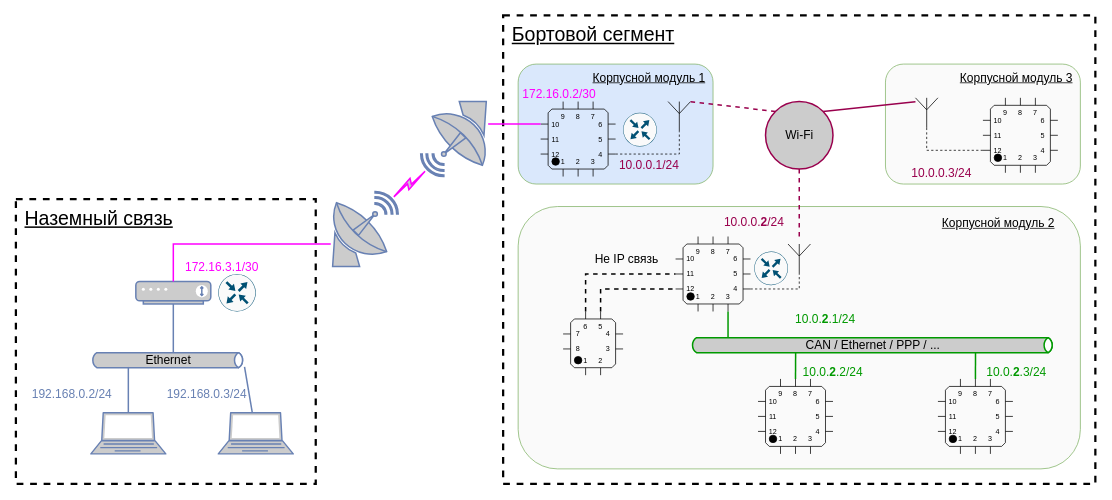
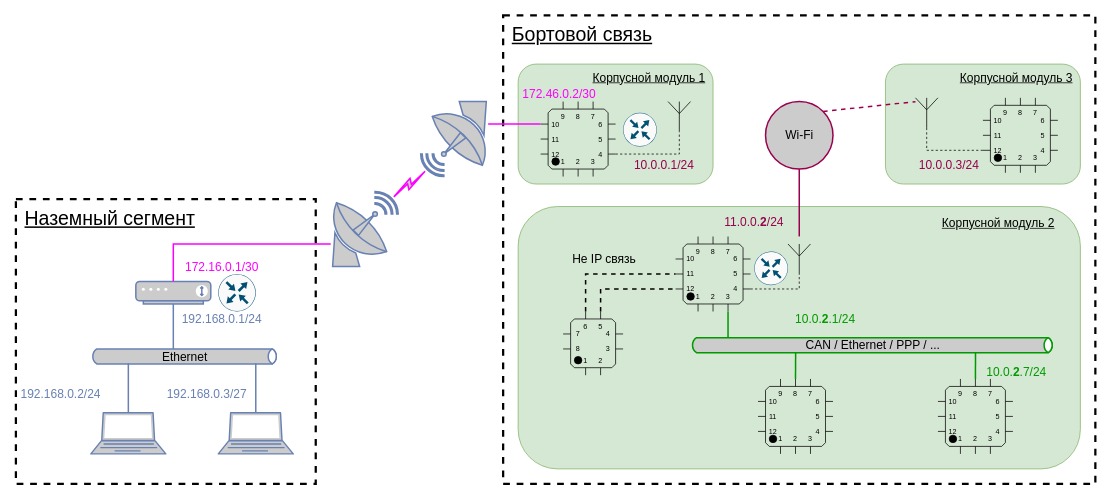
node "Бортовой сегмент": label "Бортовой сегмент" -> "Бортовой связь"
node "172.16.0.2/30": label "172.16.0.2/30" -> "172.46.0.2/30"
edge "Корпусной модуль 1" -- "Wi-Fi": removed
edge "Корпусной модуль 3" -- "Wi-Fi": style solid -> dashed
node "Корпусной модуль 1": fillcolor #dae8fc -> #d5e8d4
node "Корпусной модуль 3": fillcolor #fafafa -> #d5e8d4
node "10.0.0.1/24": moved (649, 165) -> (664, 165)
node "10.0.0.3/24": moved (942, 173) -> (949, 165)
edge "Wi-Fi" -- "Корпусной модуль 2": style dashed -> solid
node "Наземный связь": label "Наземный связь" -> "Наземный сегмент"
node "10.0.0.2/24": label "10.0.0.2/24" -> "11.0.0.2/24"
node "Корпусной модуль 2": fillcolor #fafafa -> #d5e8d4
node "Не IP связь": moved (627, 259) -> (604, 259)
node "172.16.3.1/30": label "172.16.3.1/30" -> "172.16.0.1/30"
node "192.168.0.1/24": added
node "Ethernet": size 154x23 -> 188x15
node "10.0.2.2/24": removed
node "10.0.2.3/24": label "10.0.2.3/24" -> "10.0.2.7/24"
node "192.168.0.2/24": moved (72, 394) -> (60, 394)
node "192.168.0.3/24": label "192.168.0.3/24" -> "192.168.0.3/27"
